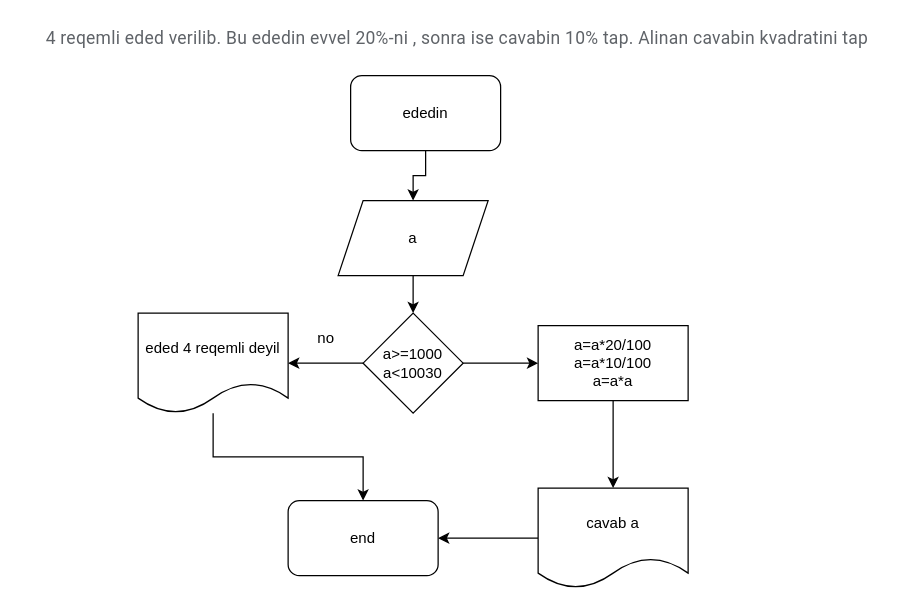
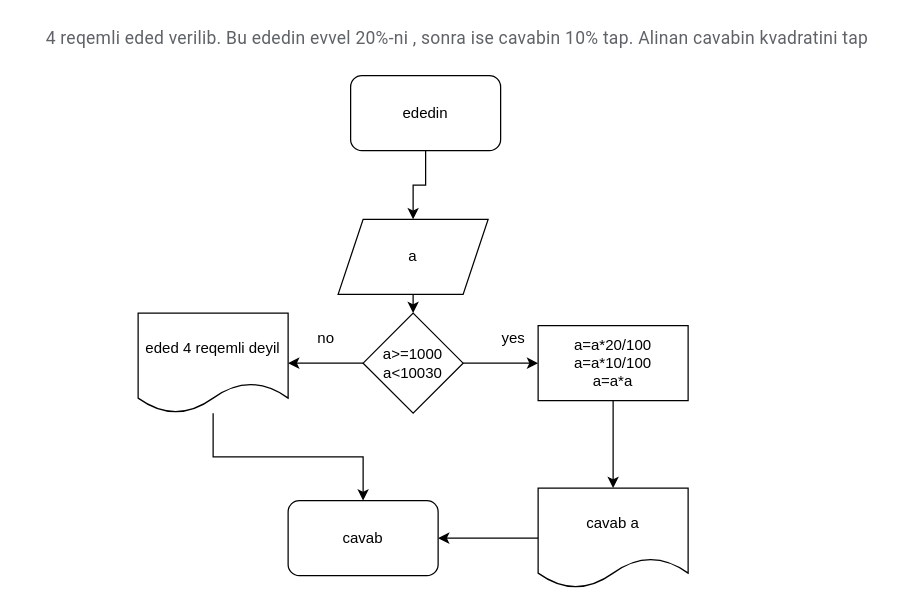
node "a": moved (413, 238) -> (413, 257)
node "yes": added
node "end": label "end" -> "cavab"
